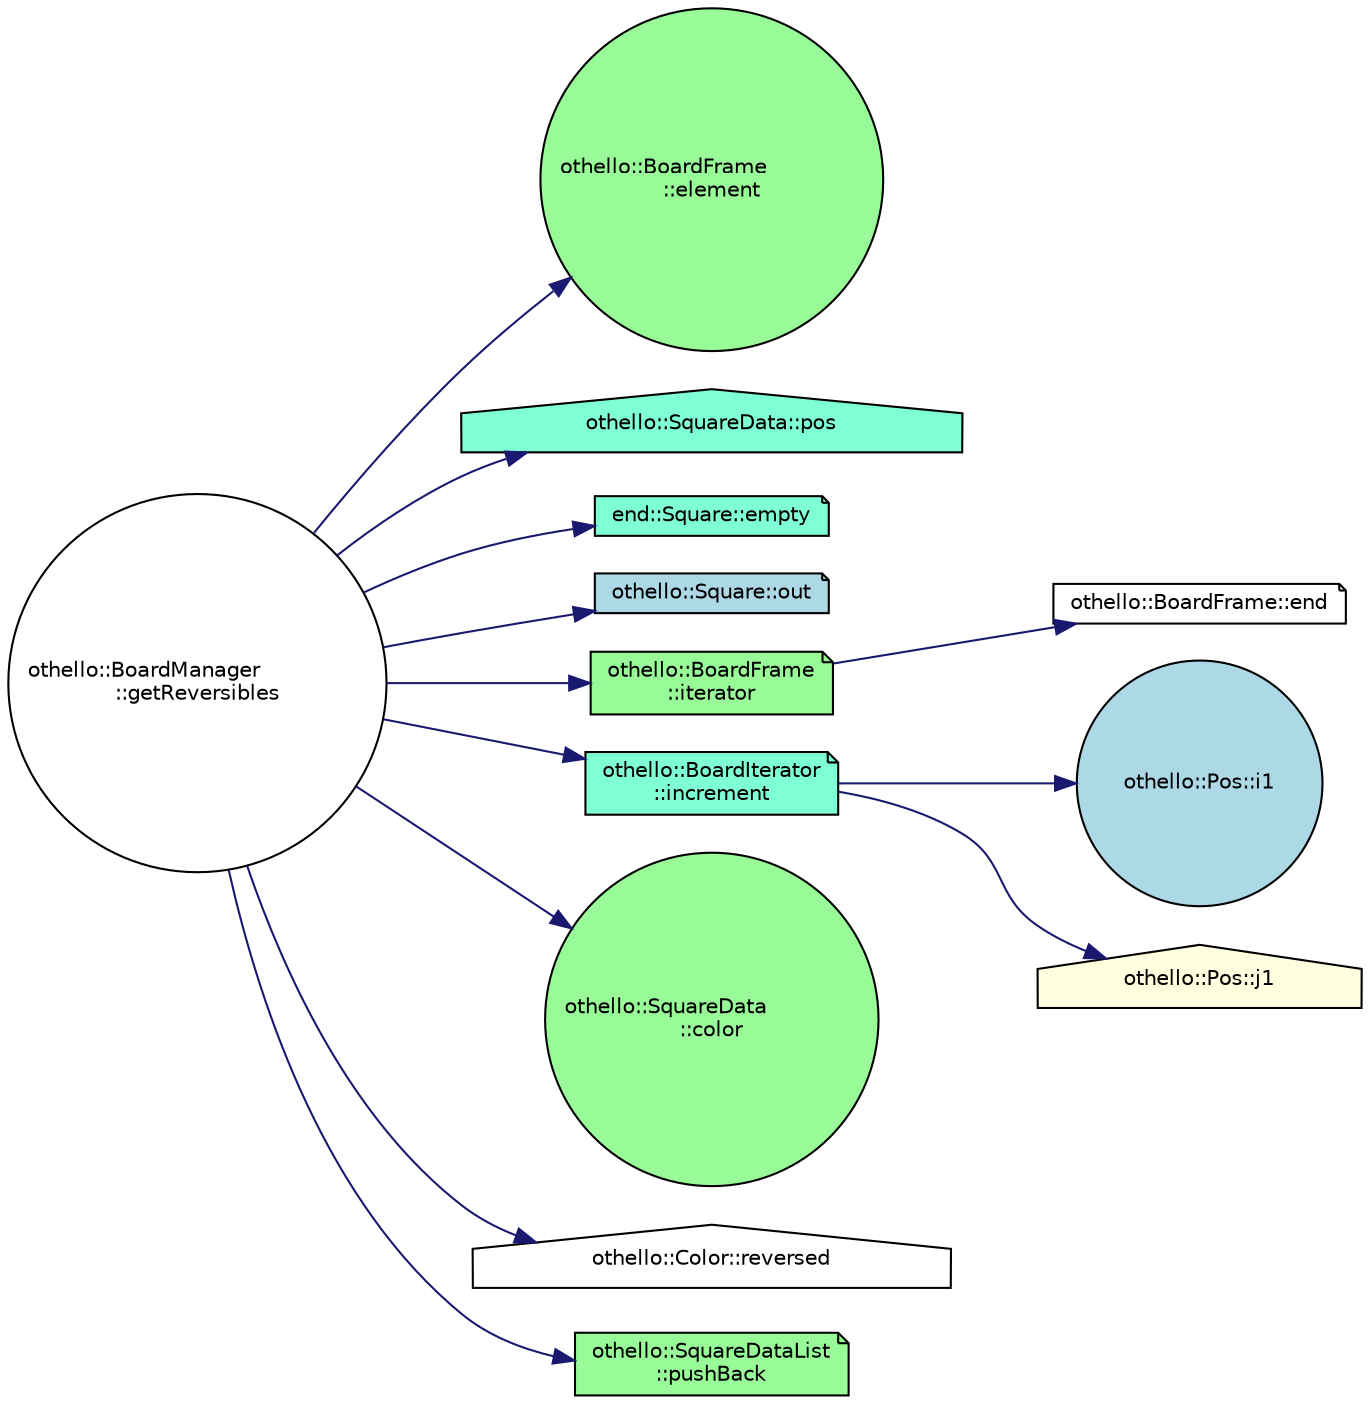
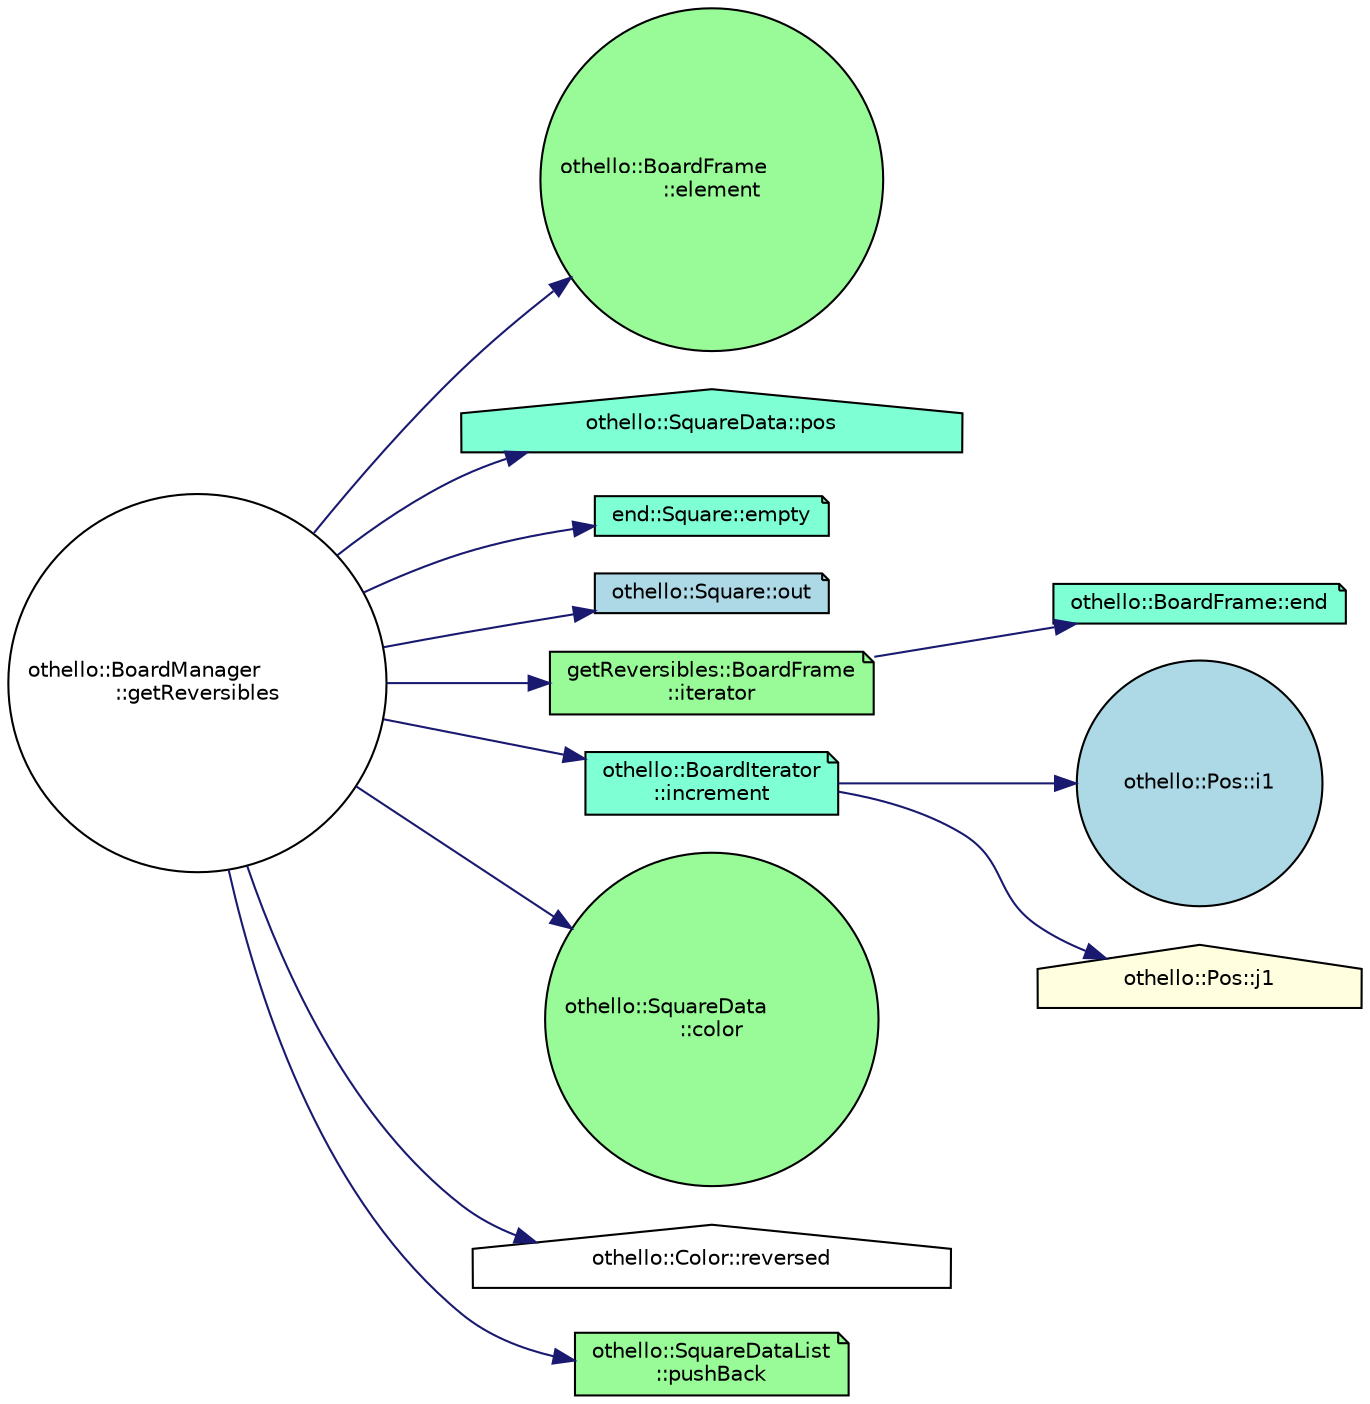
node "othello::BoardFrame::end": fillcolor white -> aquamarine
node "othello::BoardFrame ::iterator": label "othello::BoardFrame ::iterator" -> "getReversibles::BoardFrame ::iterator"
